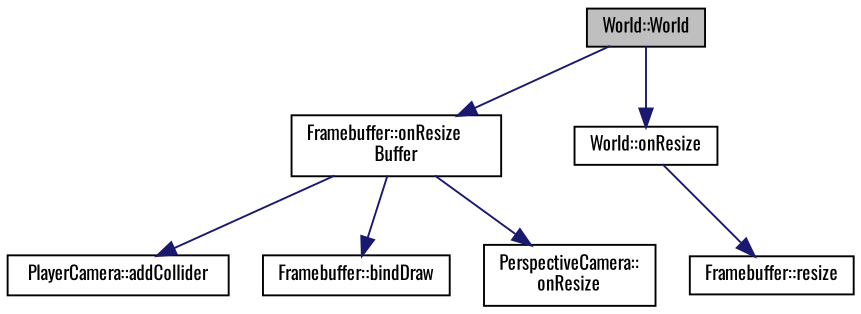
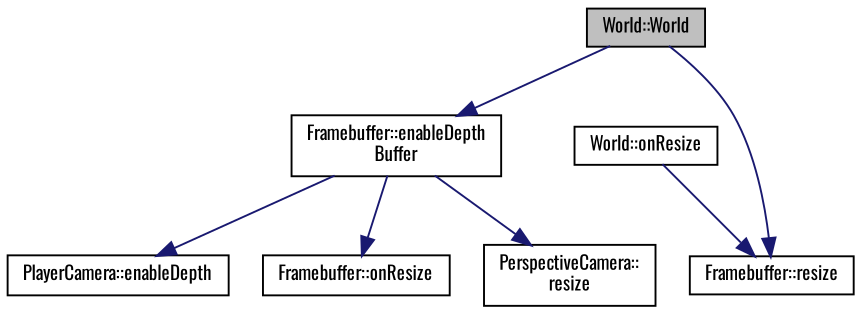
edge "World::World" -> "World::onResize": now "World::World" -> "Framebuffer::resize"
node "Framebuffer::onResize Buffer": label "Framebuffer::onResize Buffer" -> "Framebuffer::enableDepth Buffer"
node "PlayerCamera::addCollider": label "PlayerCamera::addCollider" -> "PlayerCamera::enableDepth"
node "Framebuffer::bindDraw": label "Framebuffer::bindDraw" -> "Framebuffer::onResize"
node "PerspectiveCamera:: onResize": label "PerspectiveCamera:: onResize" -> "PerspectiveCamera:: resize"
